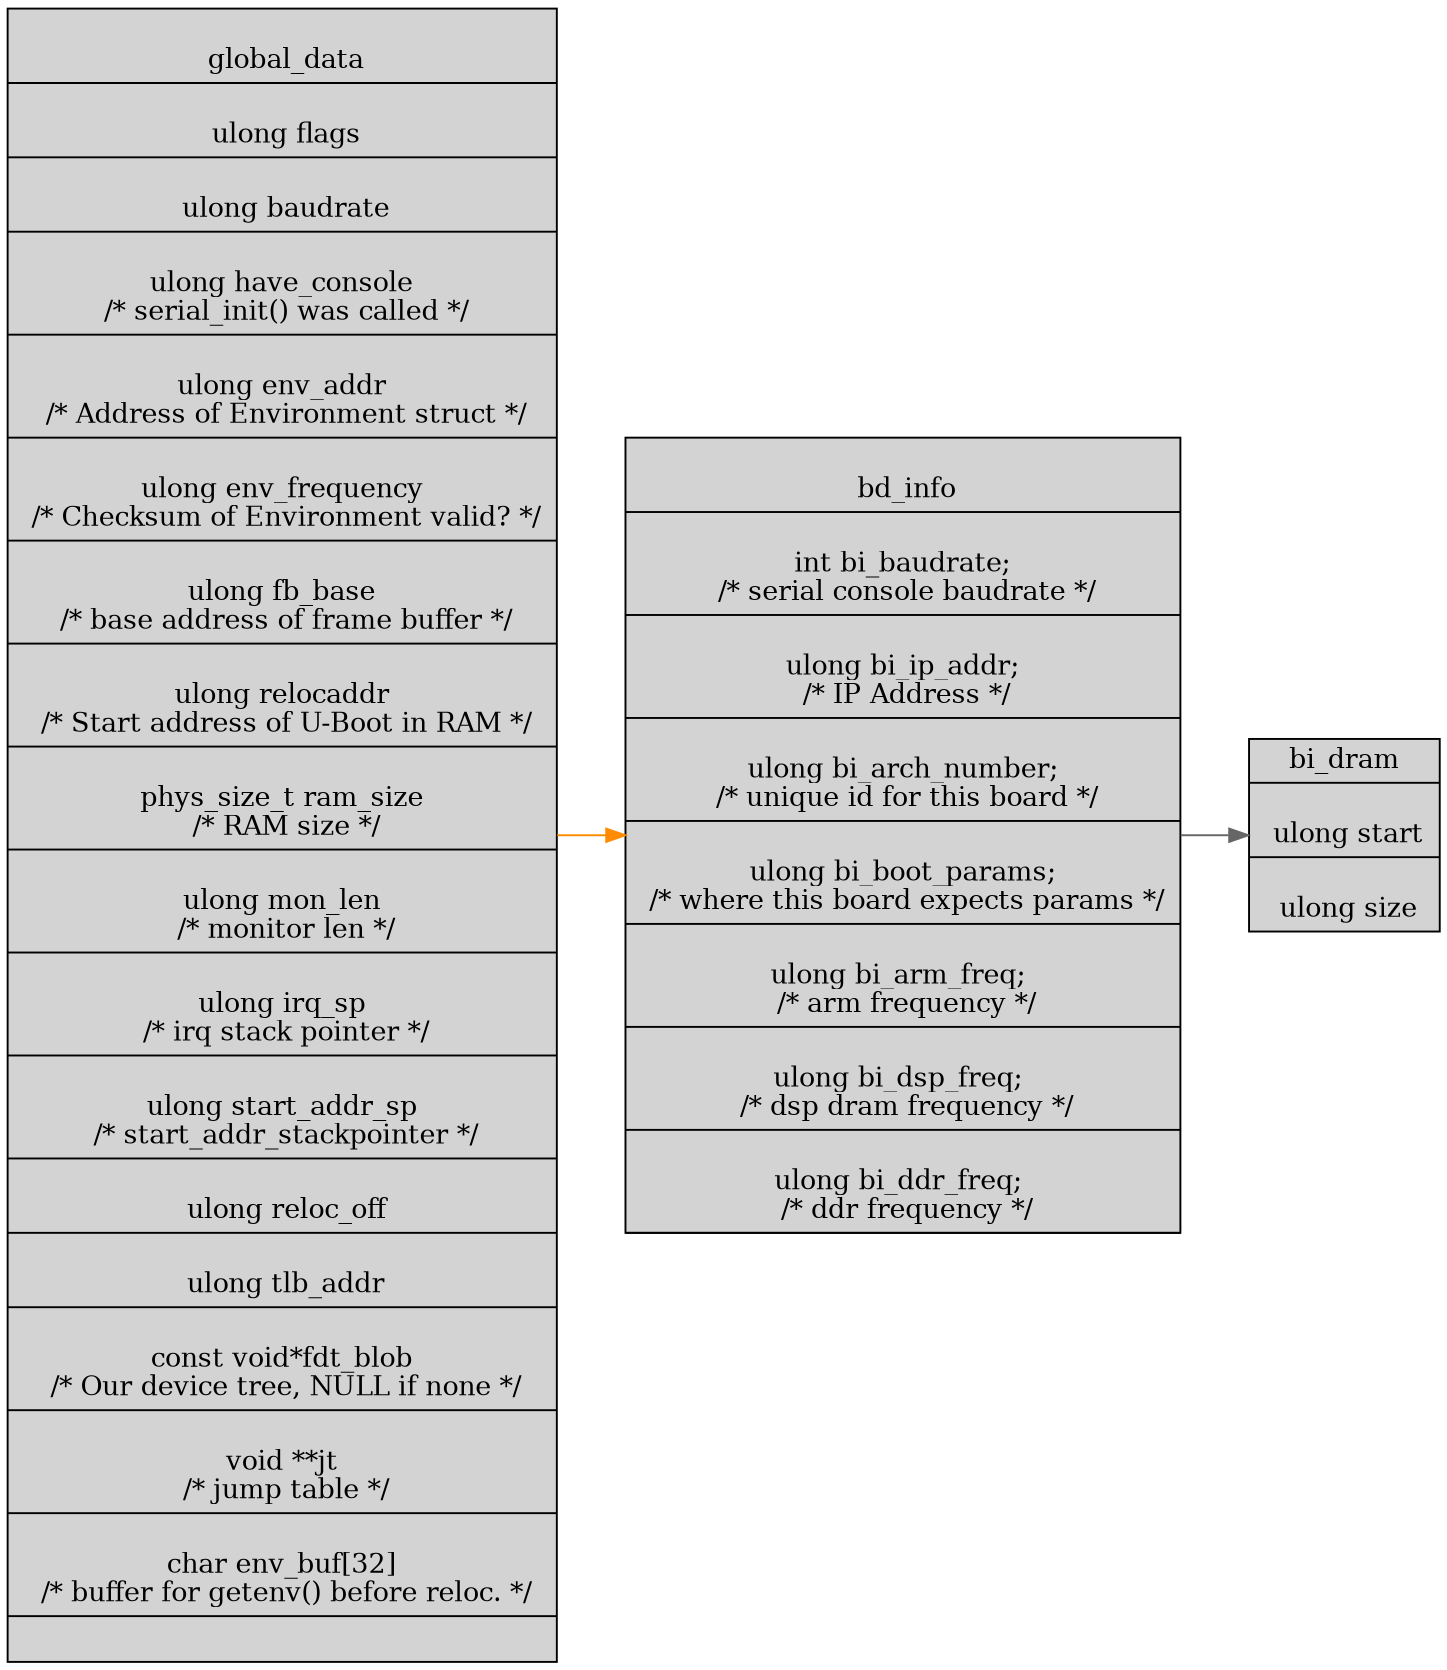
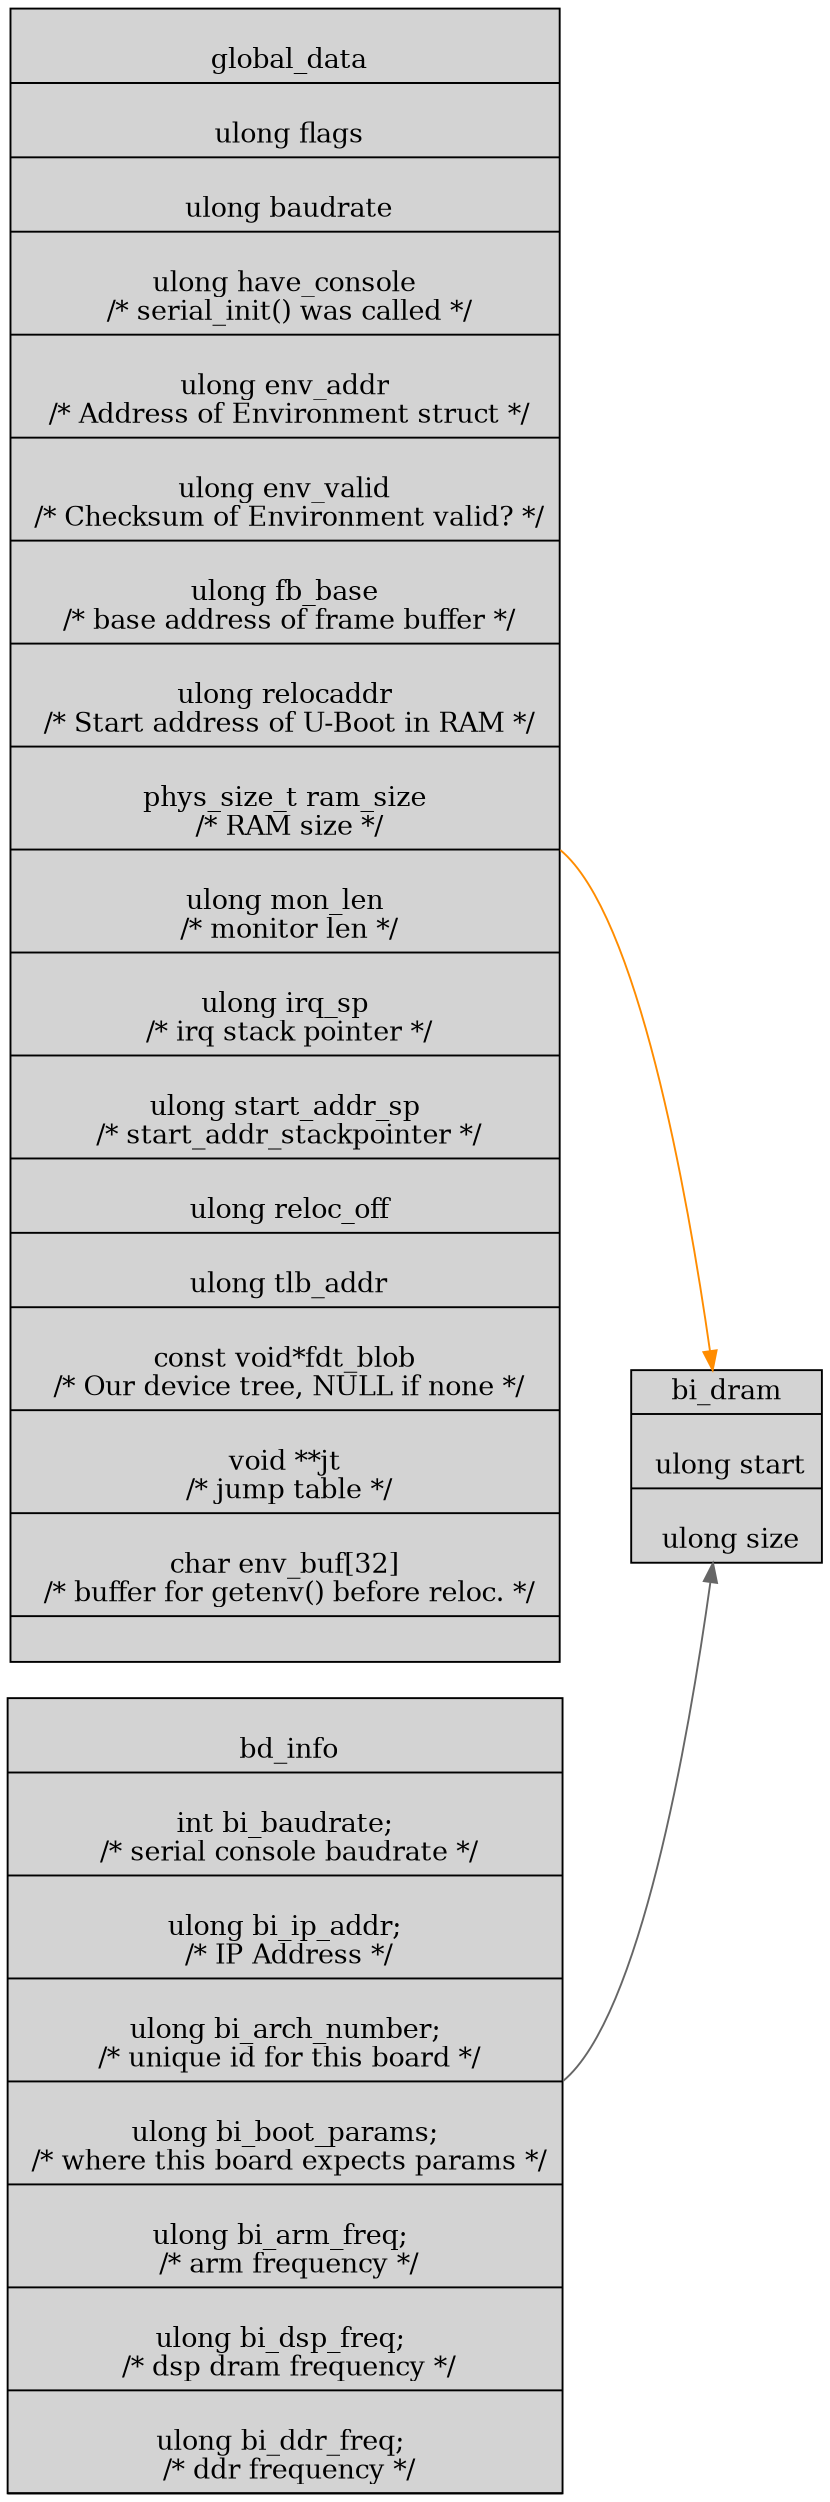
node "global_data": text "ulong env_frequency" -> "ulong env_valid"
edge "global_data" -> "bd_info": now "global_data" -> "bi_dram"
